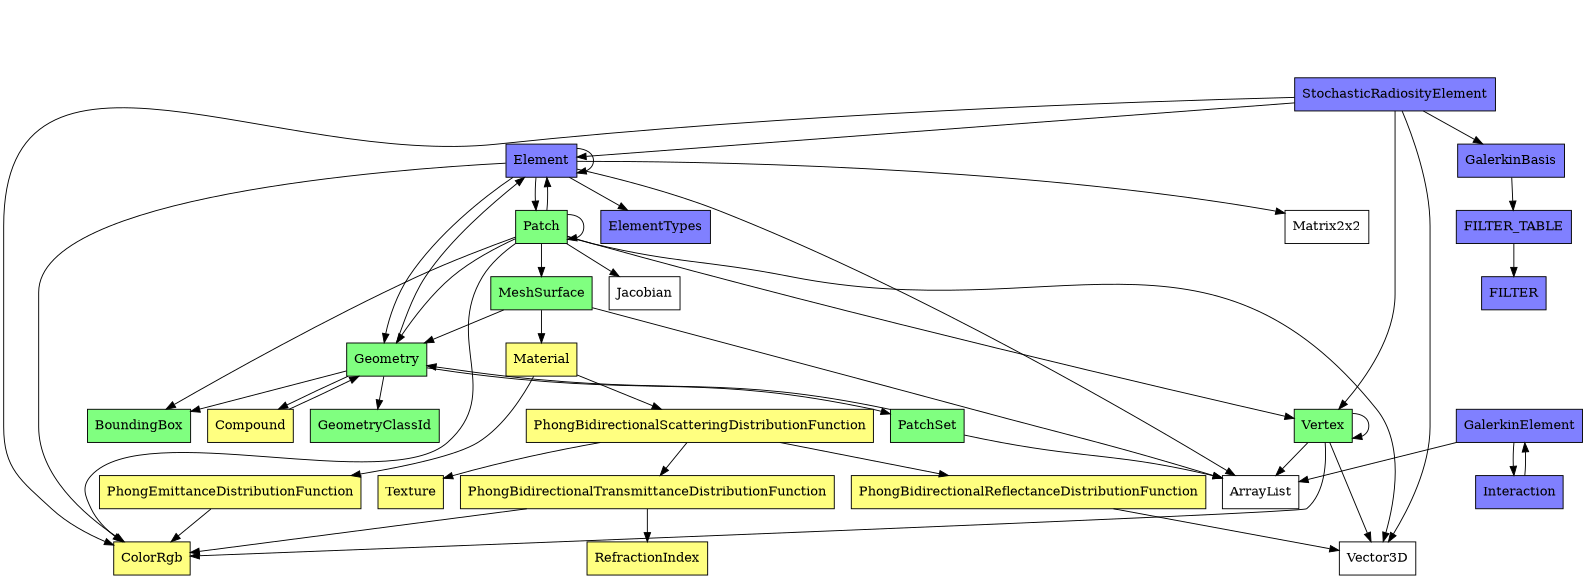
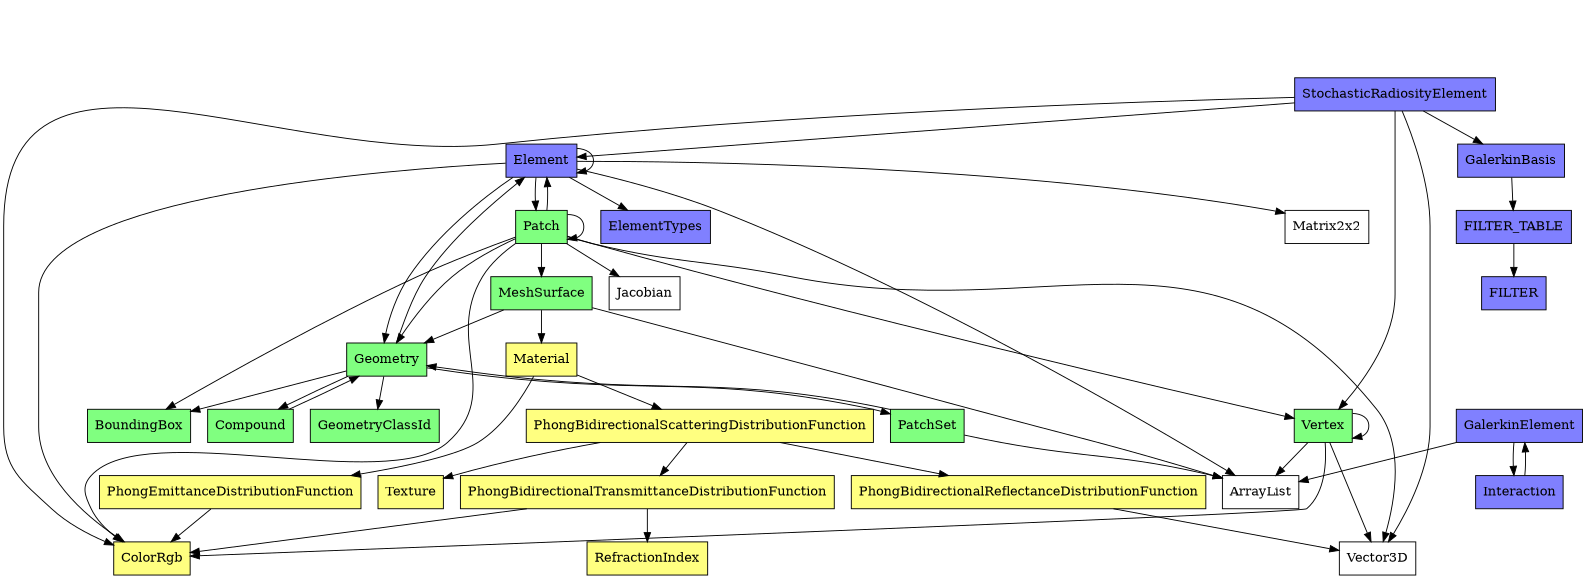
node "Compound": fillcolor #ffff80 -> #80ff80
